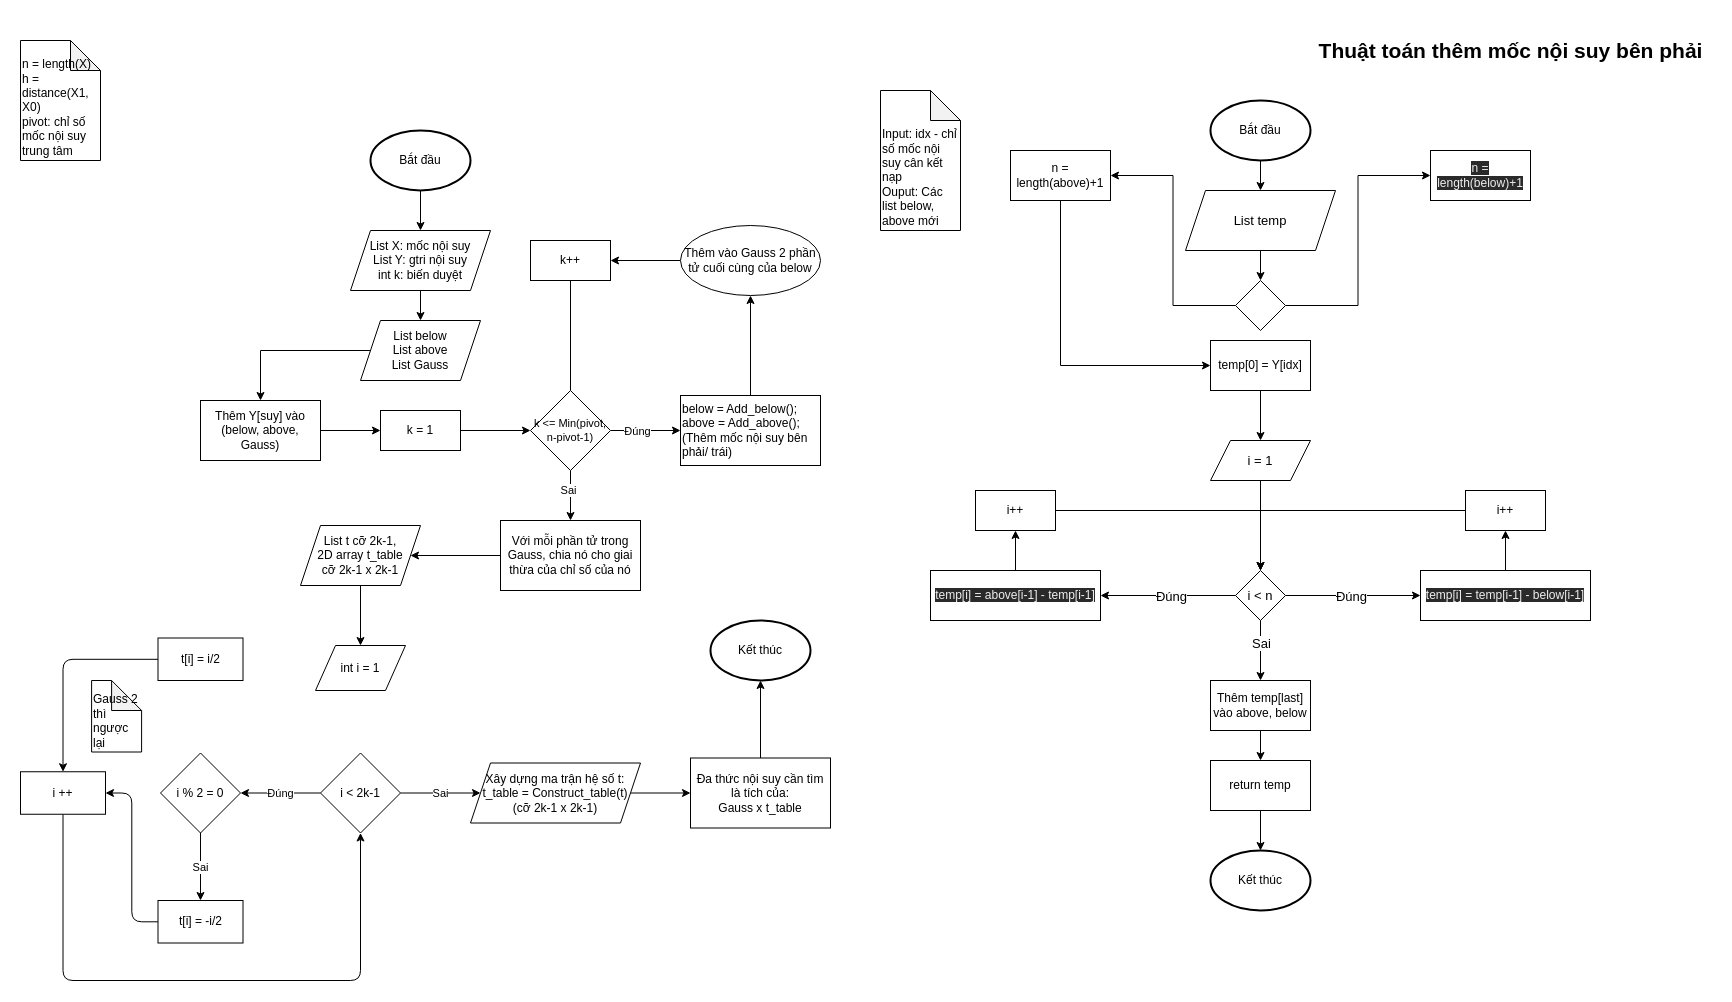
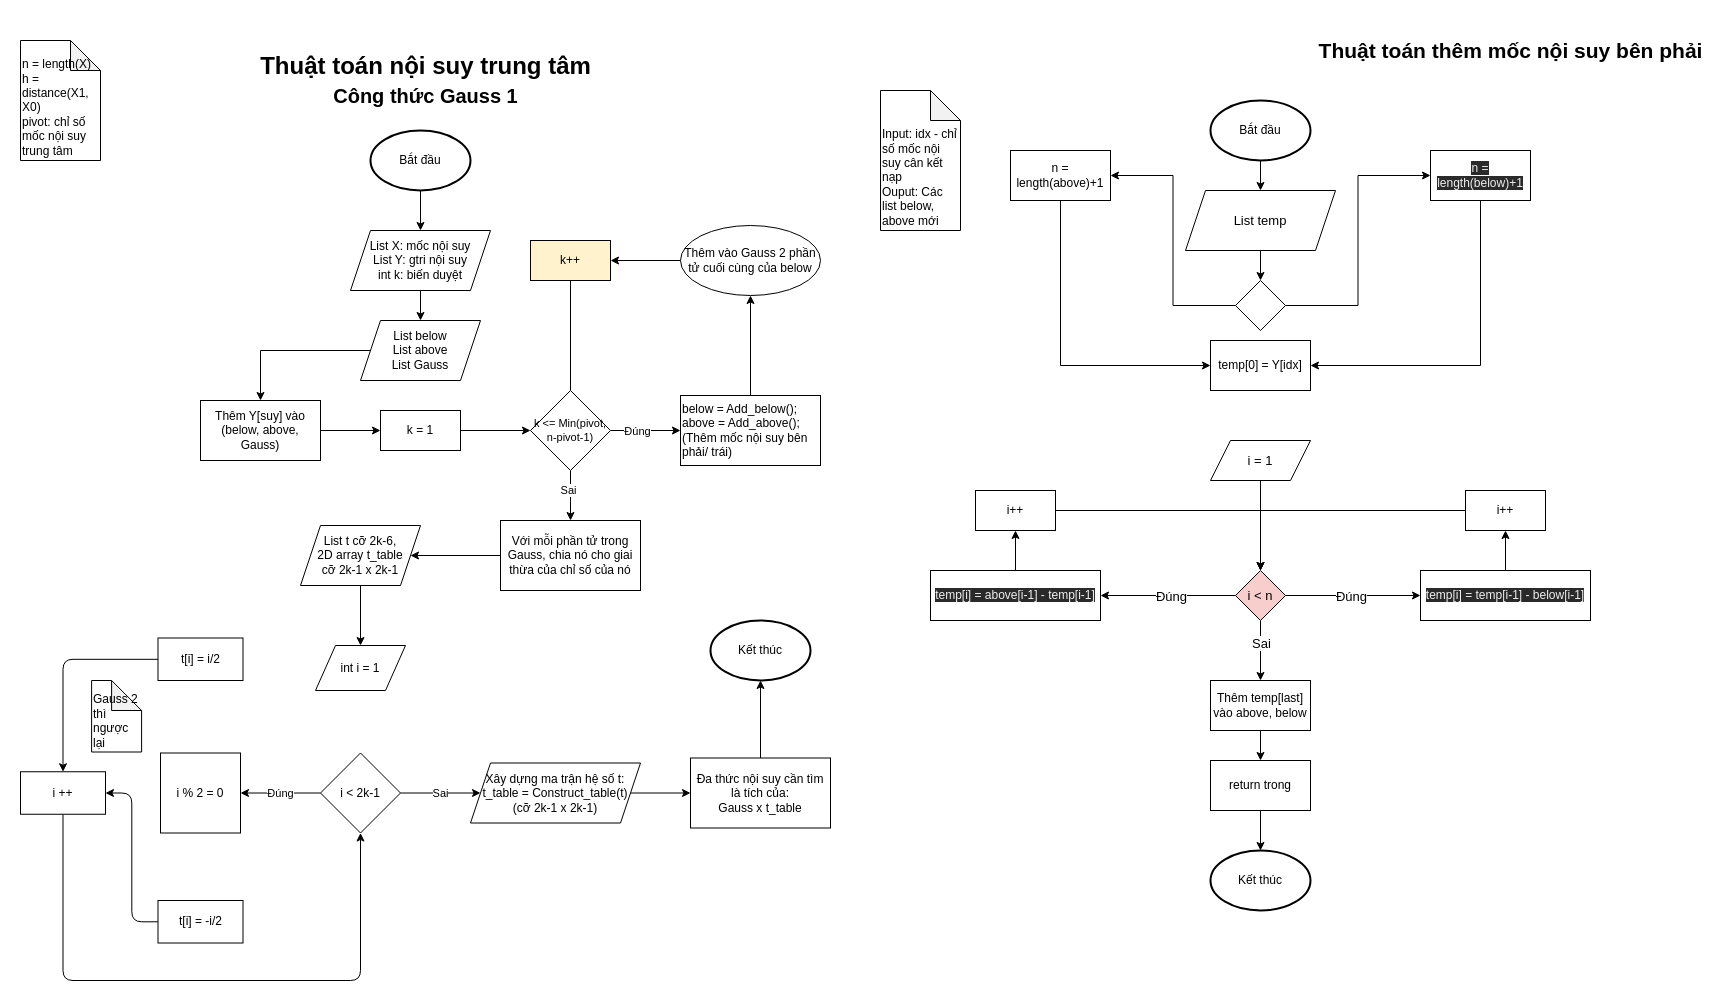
node "Thuật toán nội suy trung tâm Công thức Gauss 1": added
node "k++": fillcolor #ffffff -> #fff2cc
edge "n = length(below)+1" -> "temp[0] = Y[idx]": added
edge "temp[0] = Y[idx]" -> "i = 1": removed
node "List t cỡ 2k-1, 2D array t_table cỡ 2k-1 x 2k-1": label "List t cỡ 2k-1, 2D array t_table cỡ 2k-1 x 2k-1" -> "List t cỡ 2k-6, 2D array t_table cỡ 2k-1 x 2k-1"
node "i < n": fillcolor #ffffff -> #f8cecc
node "return temp": label "return temp" -> "return trong"
node "i % 2 = 0": shape diamond -> rectangle
edge "i % 2 = 0" -> "t[i] = -i/2": removed, label "Sai"
